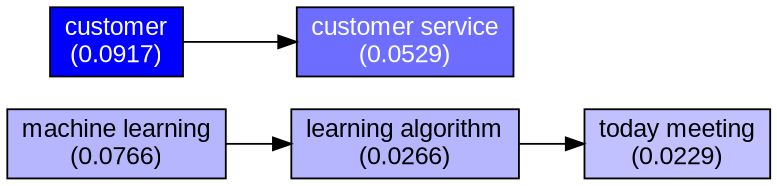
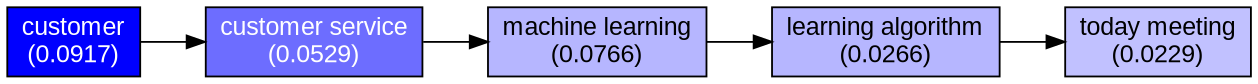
edge "customer service (0.0529)" -> "machine learning (0.0766)": added
